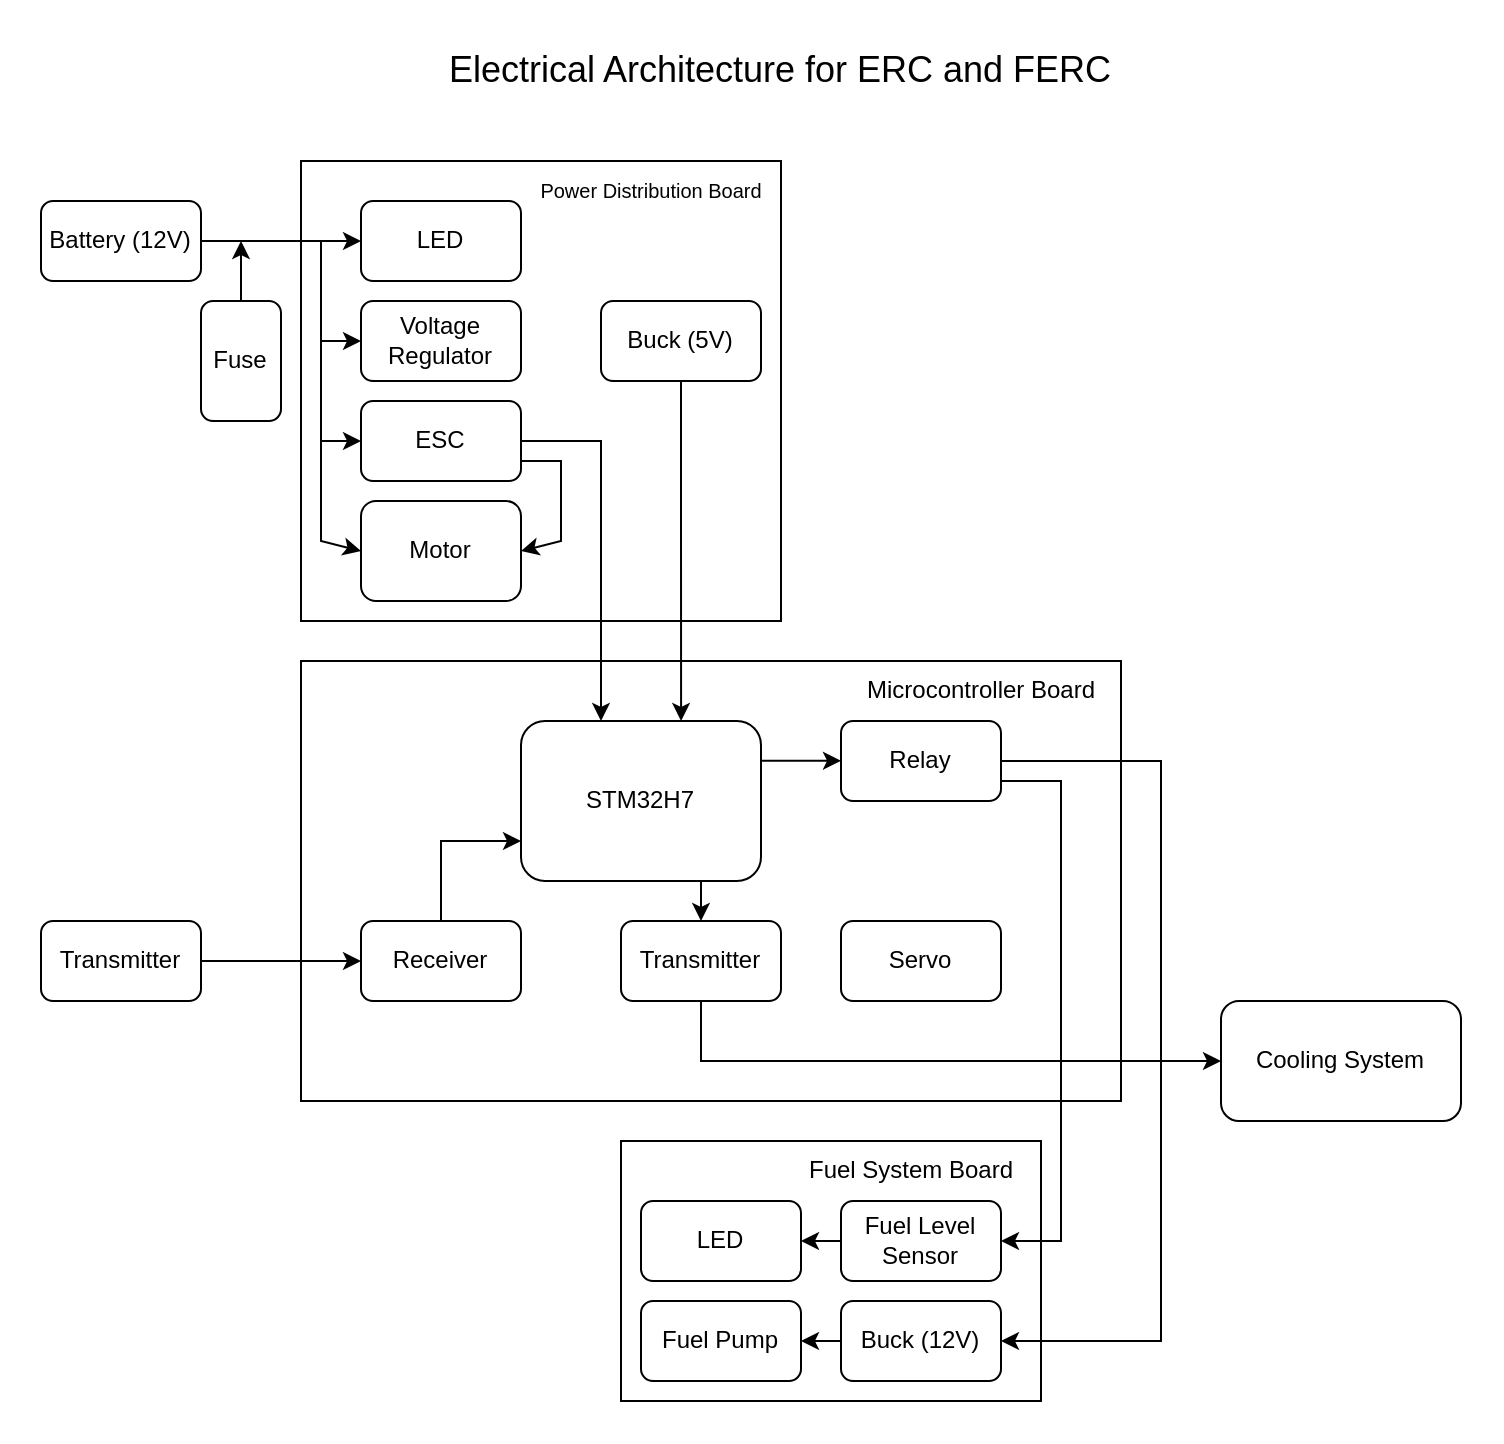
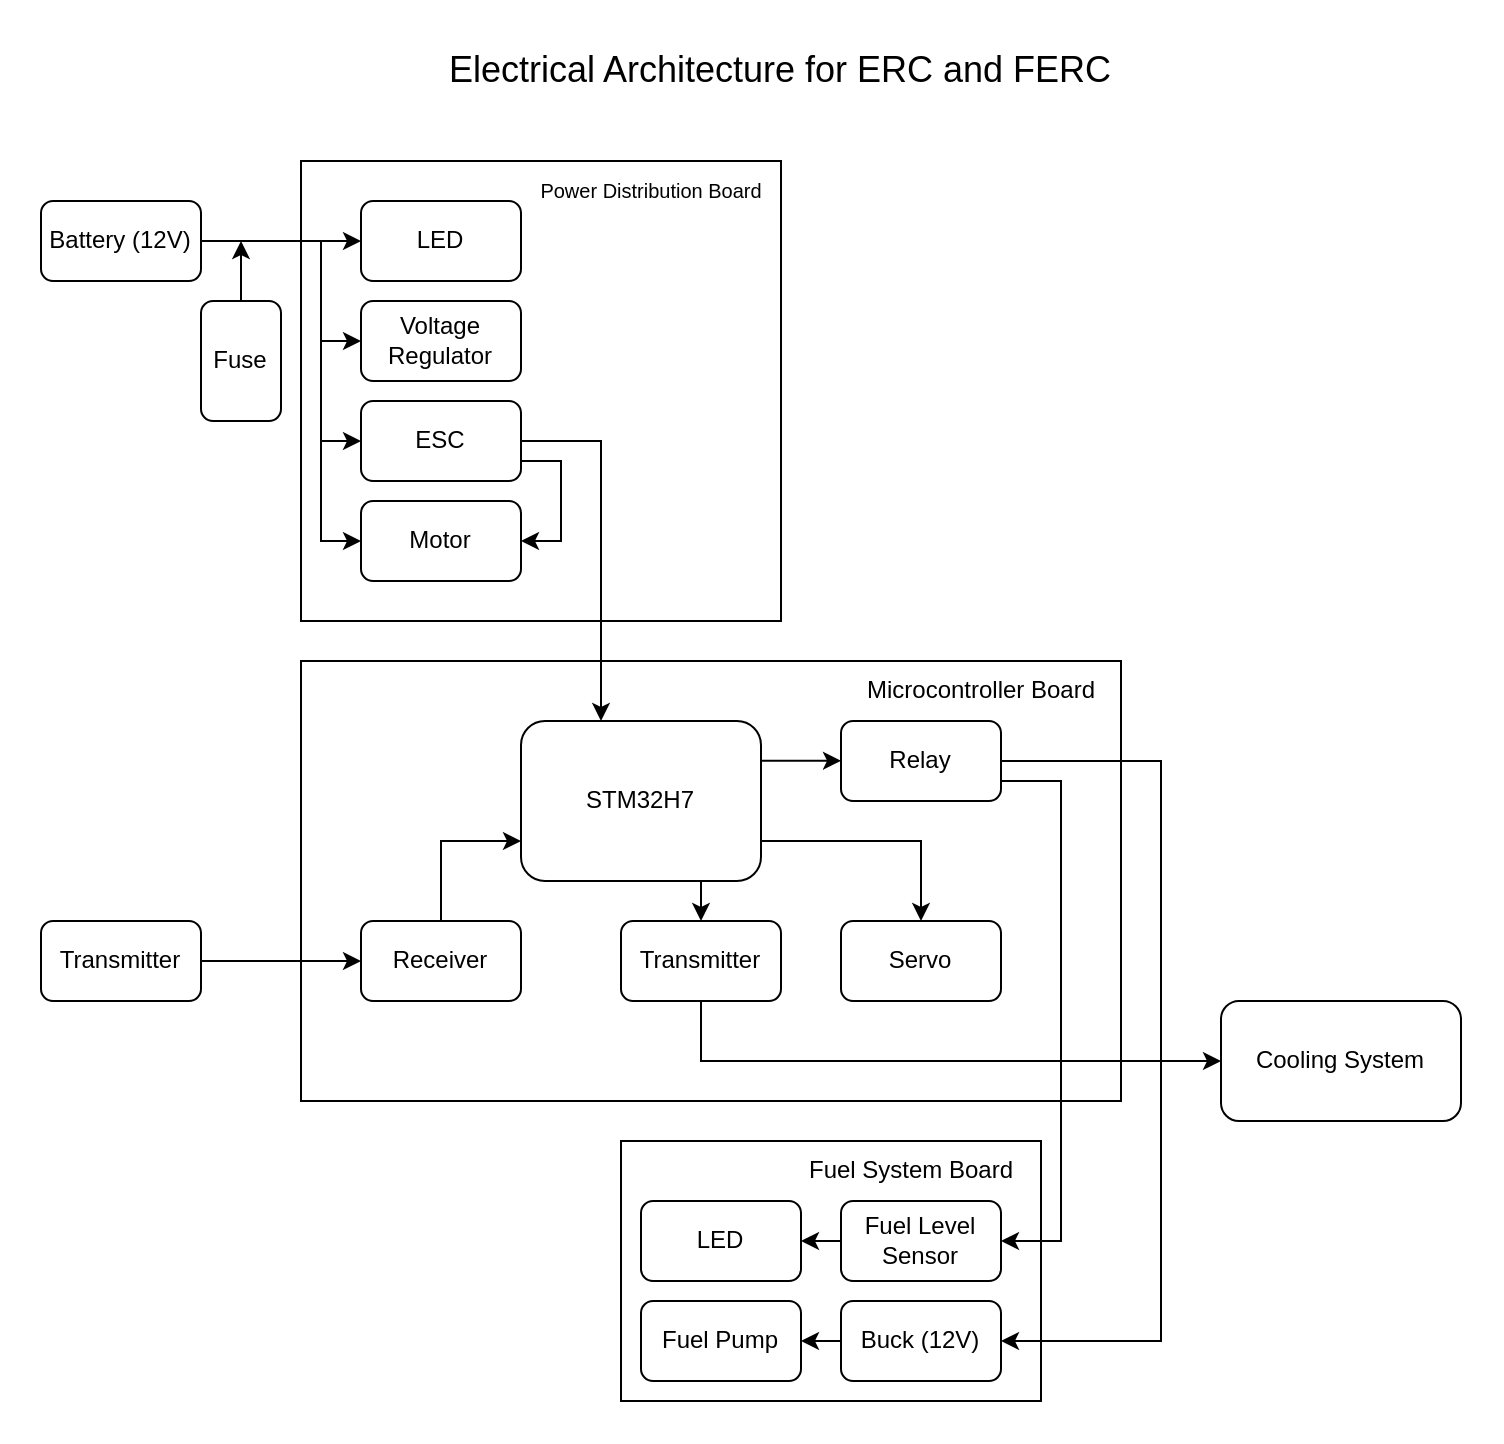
node "Buck (5V)": removed
edge "Buck (5V)" -> "STM32H7": removed
node "Motor": size 160x100 -> 160x80
edge "STM32H7" -> "Servo": added
